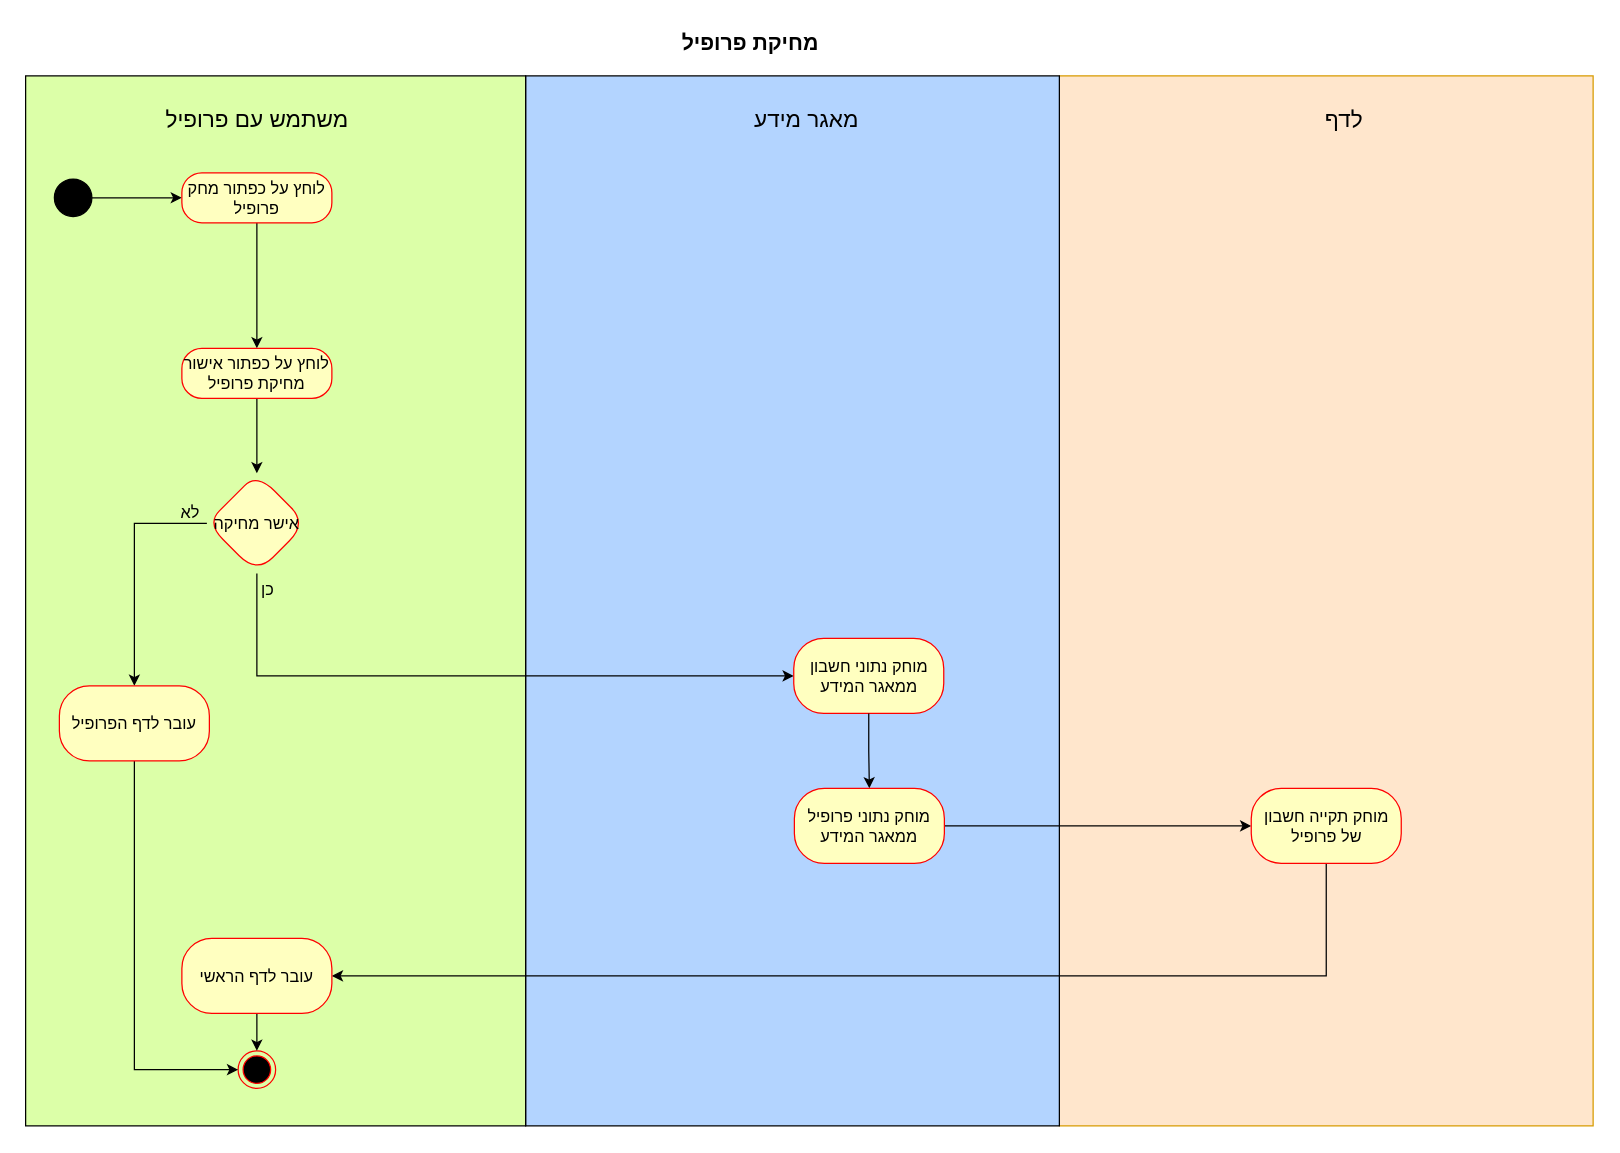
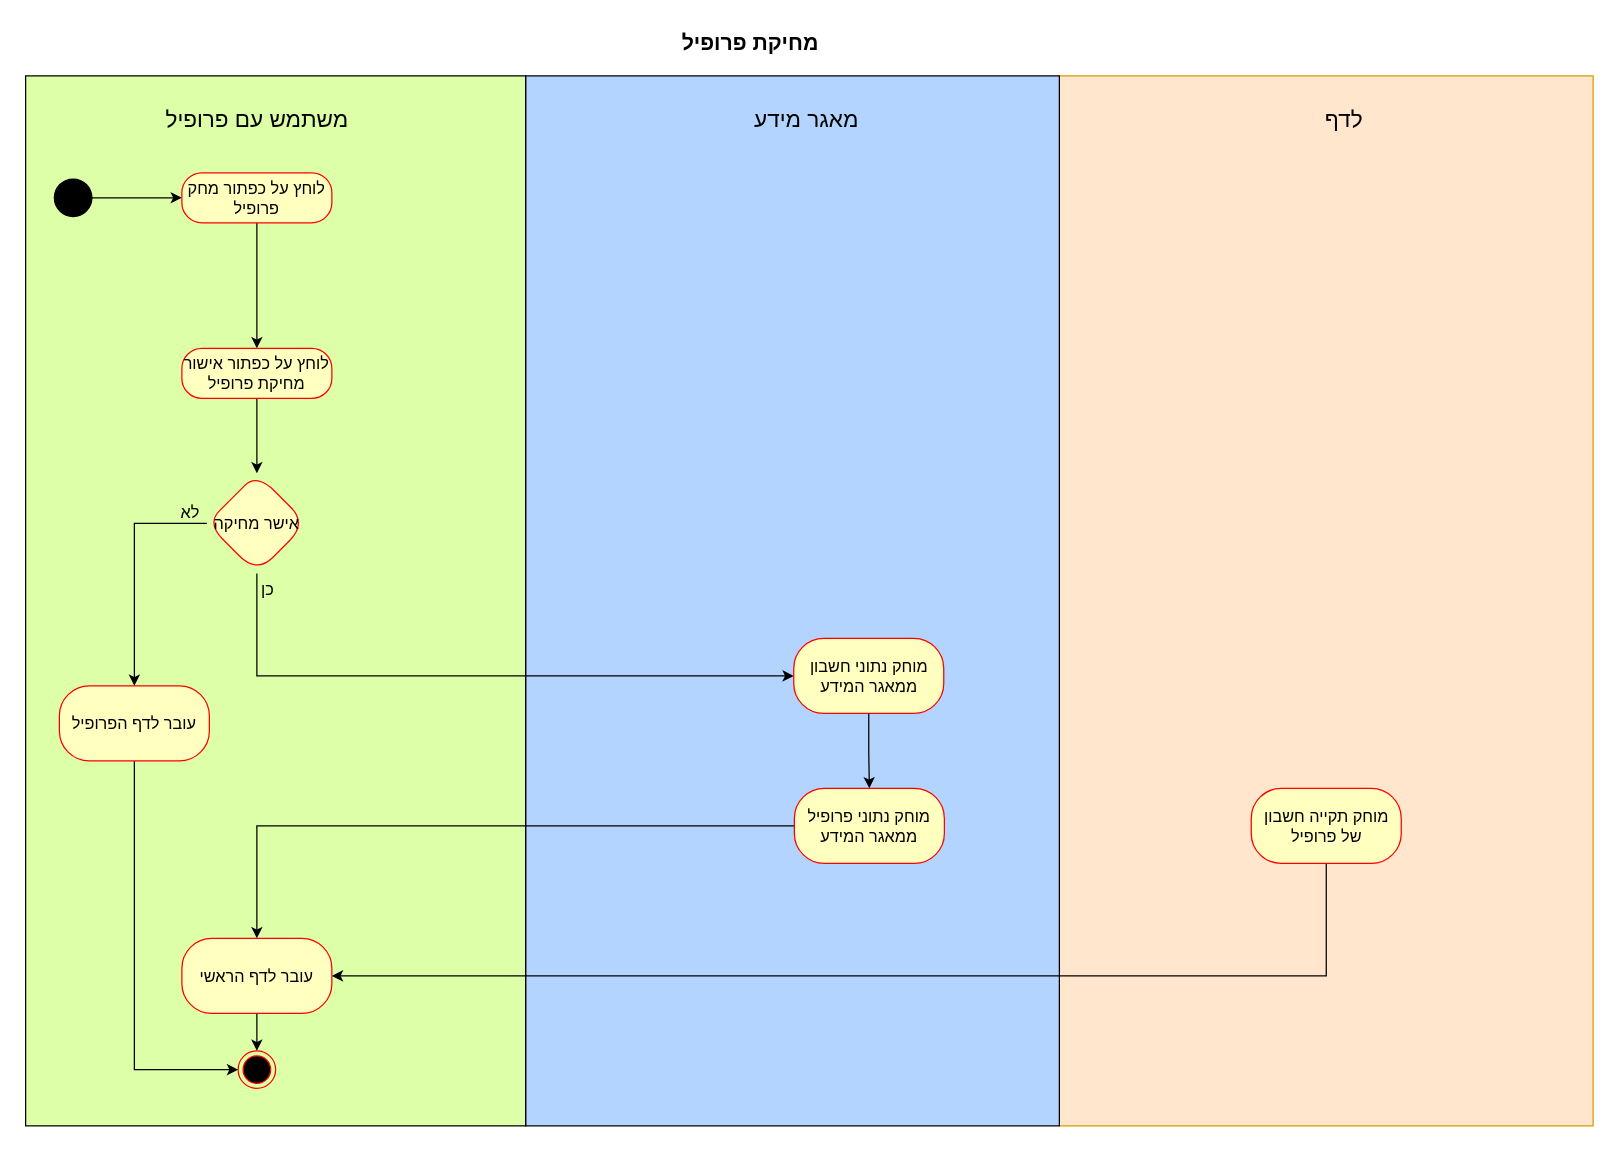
edge "מוחק נתוני פרופיל ממאגר המידע" -> "מוחק תקייה חשבון של פרופיל": now "מוחק נתוני פרופיל ממאגר המידע" -> "עובר לדף הראשי"
